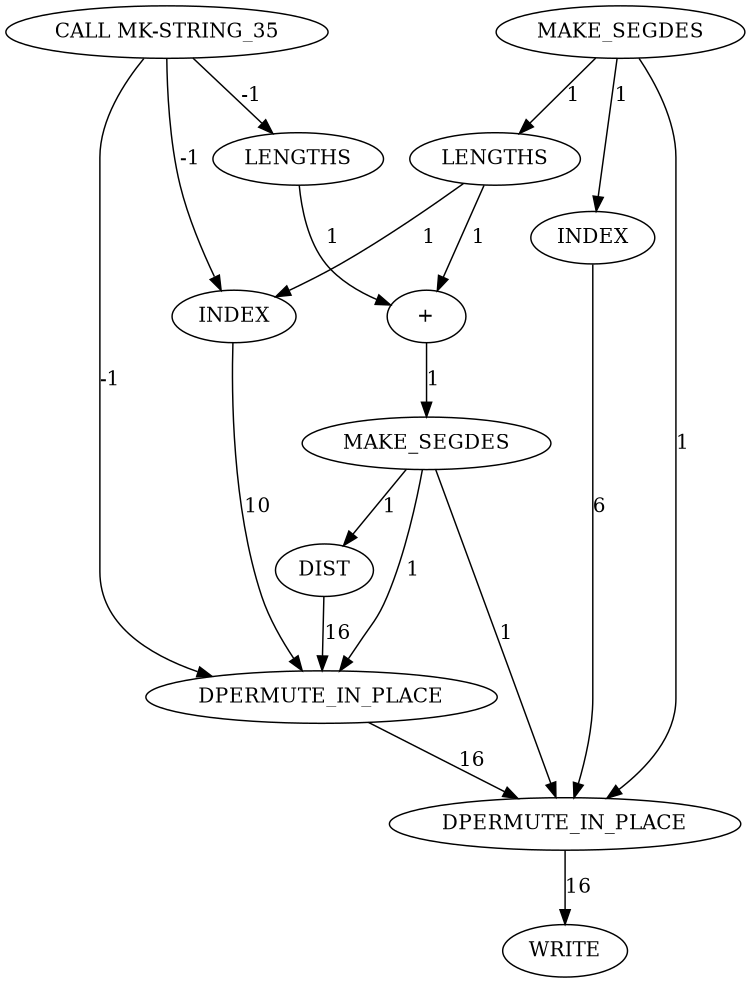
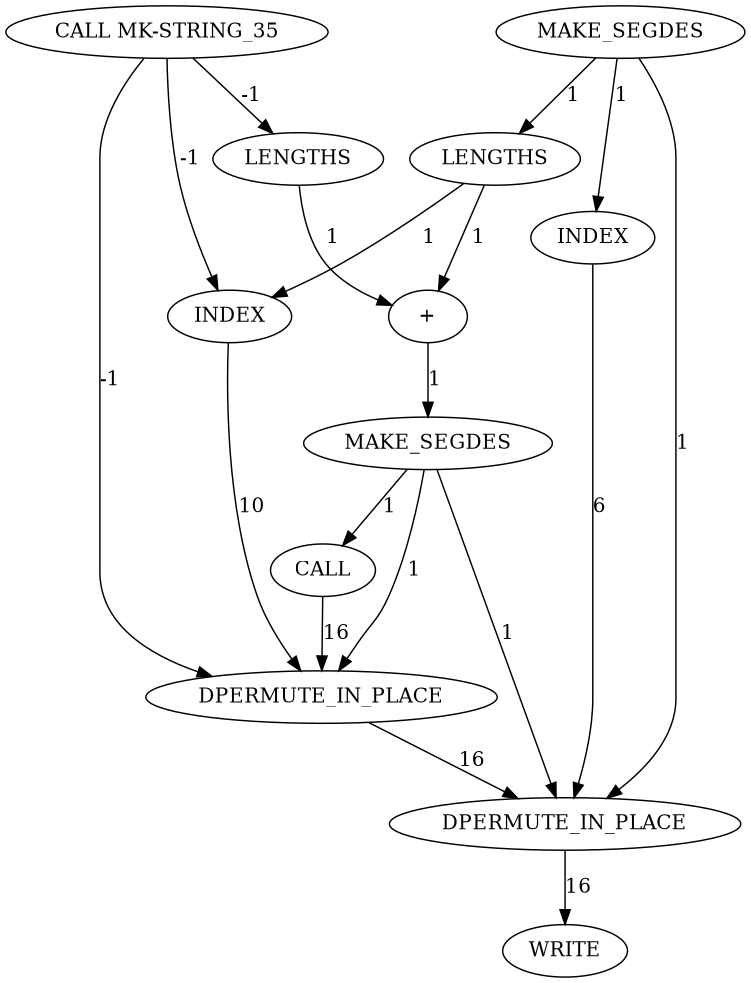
node "DIST": label "DIST" -> "CALL"
